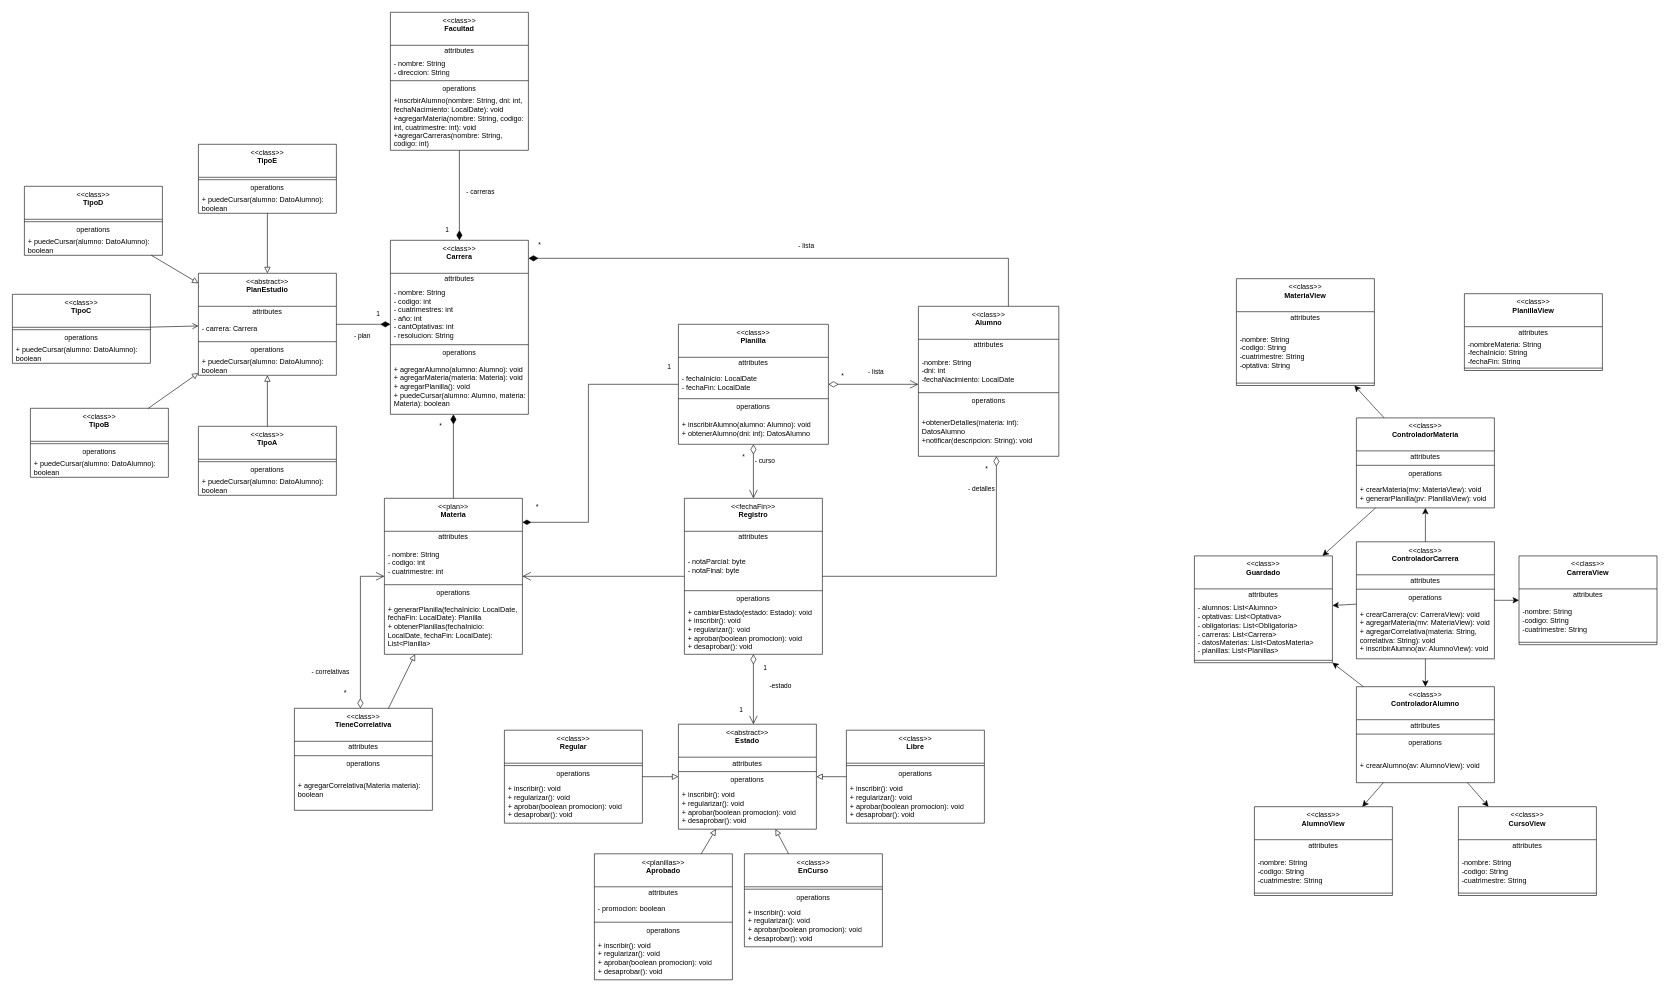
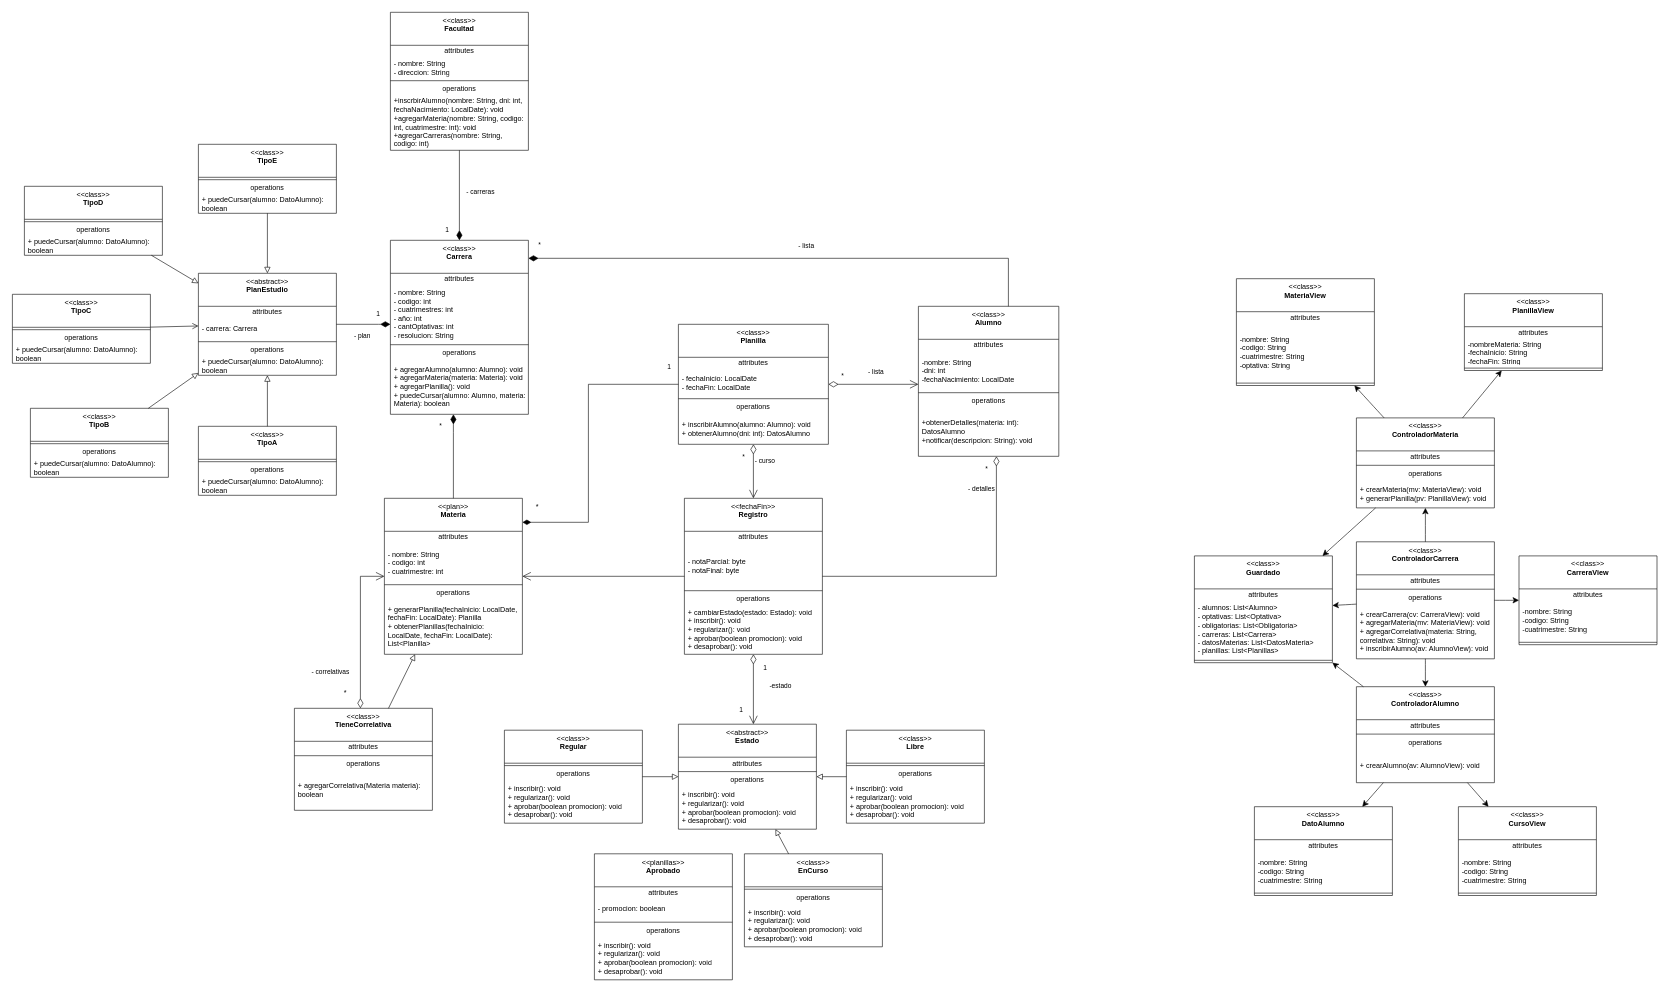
edge "<<class>> ControladorMateria" -> "<<class>> PlanillaView": added
node "<<class>> AlumnoView": label "<<class>> AlumnoView" -> "<<class>> DatoAlumno"
edge "<<planillas>> Aprobado" -> "<<abstract>> Estado": removed
